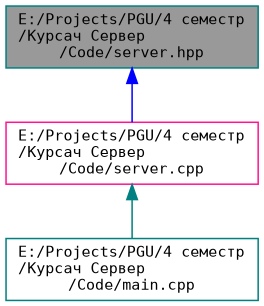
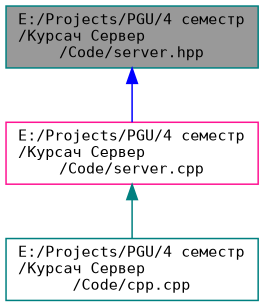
node "E:/Projects/PGU/4 семестр /Курсач Сервер /Code/main.cpp": label "E:/Projects/PGU/4 семестр /Курсач Сервер /Code/main.cpp" -> "E:/Projects/PGU/4 семестр /Курсач Сервер /Code/cpp.cpp"
